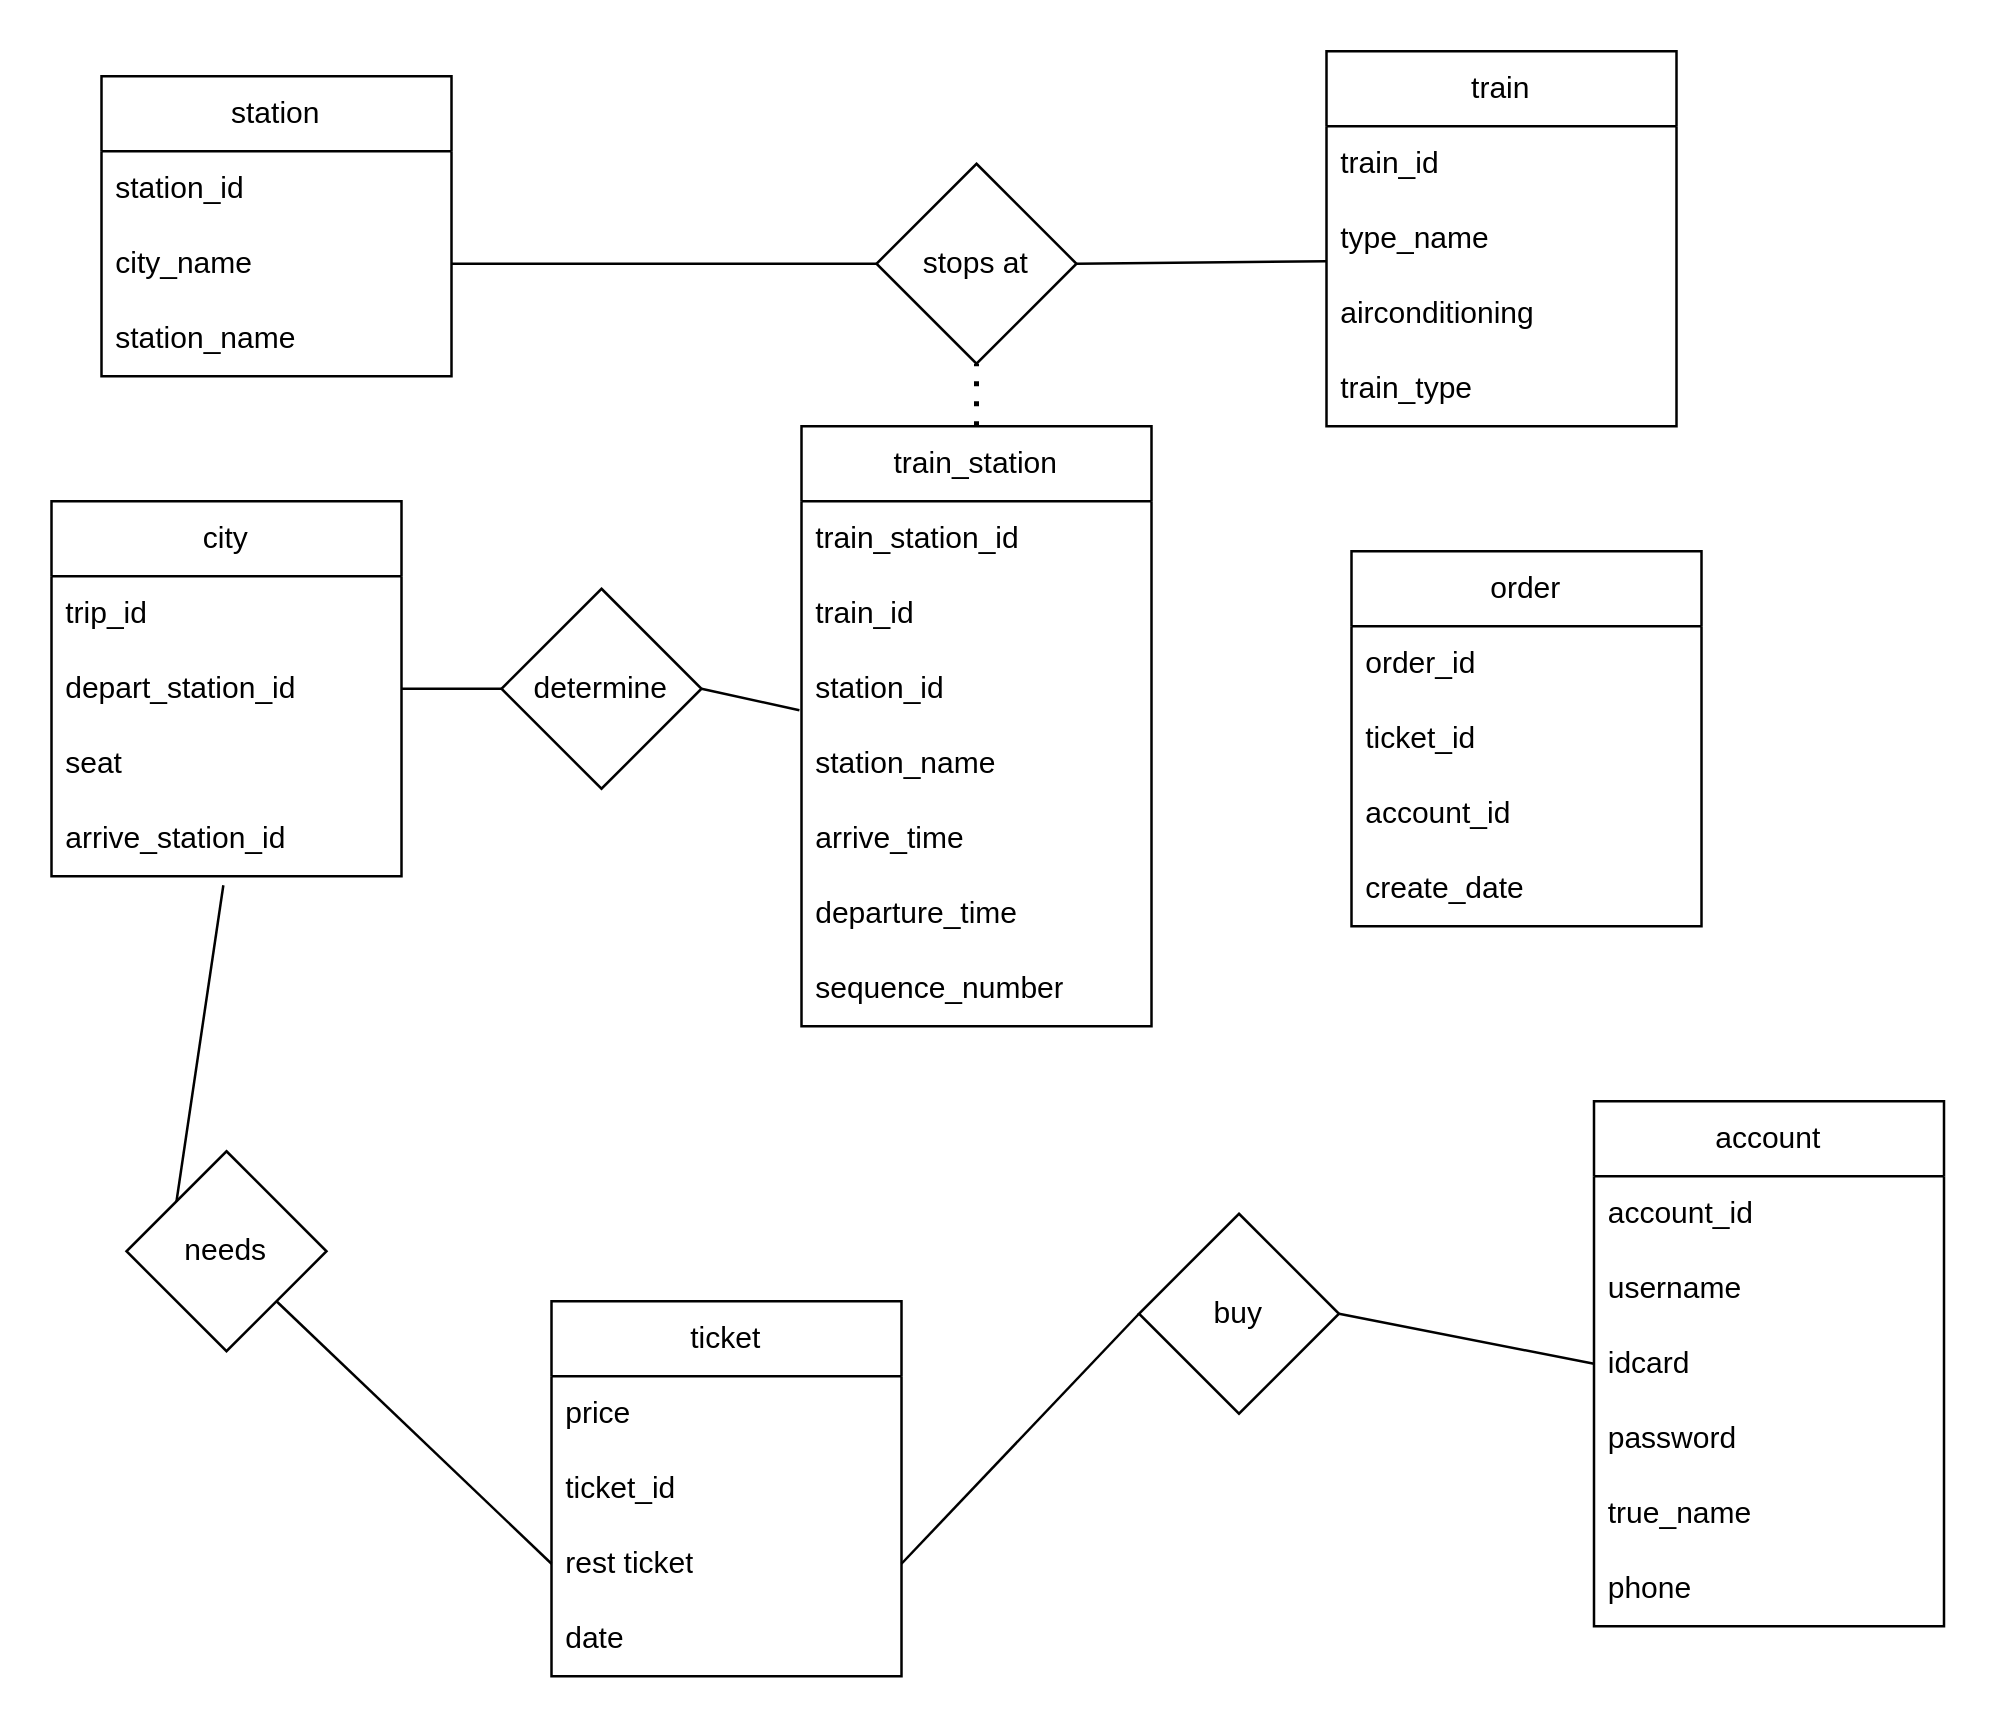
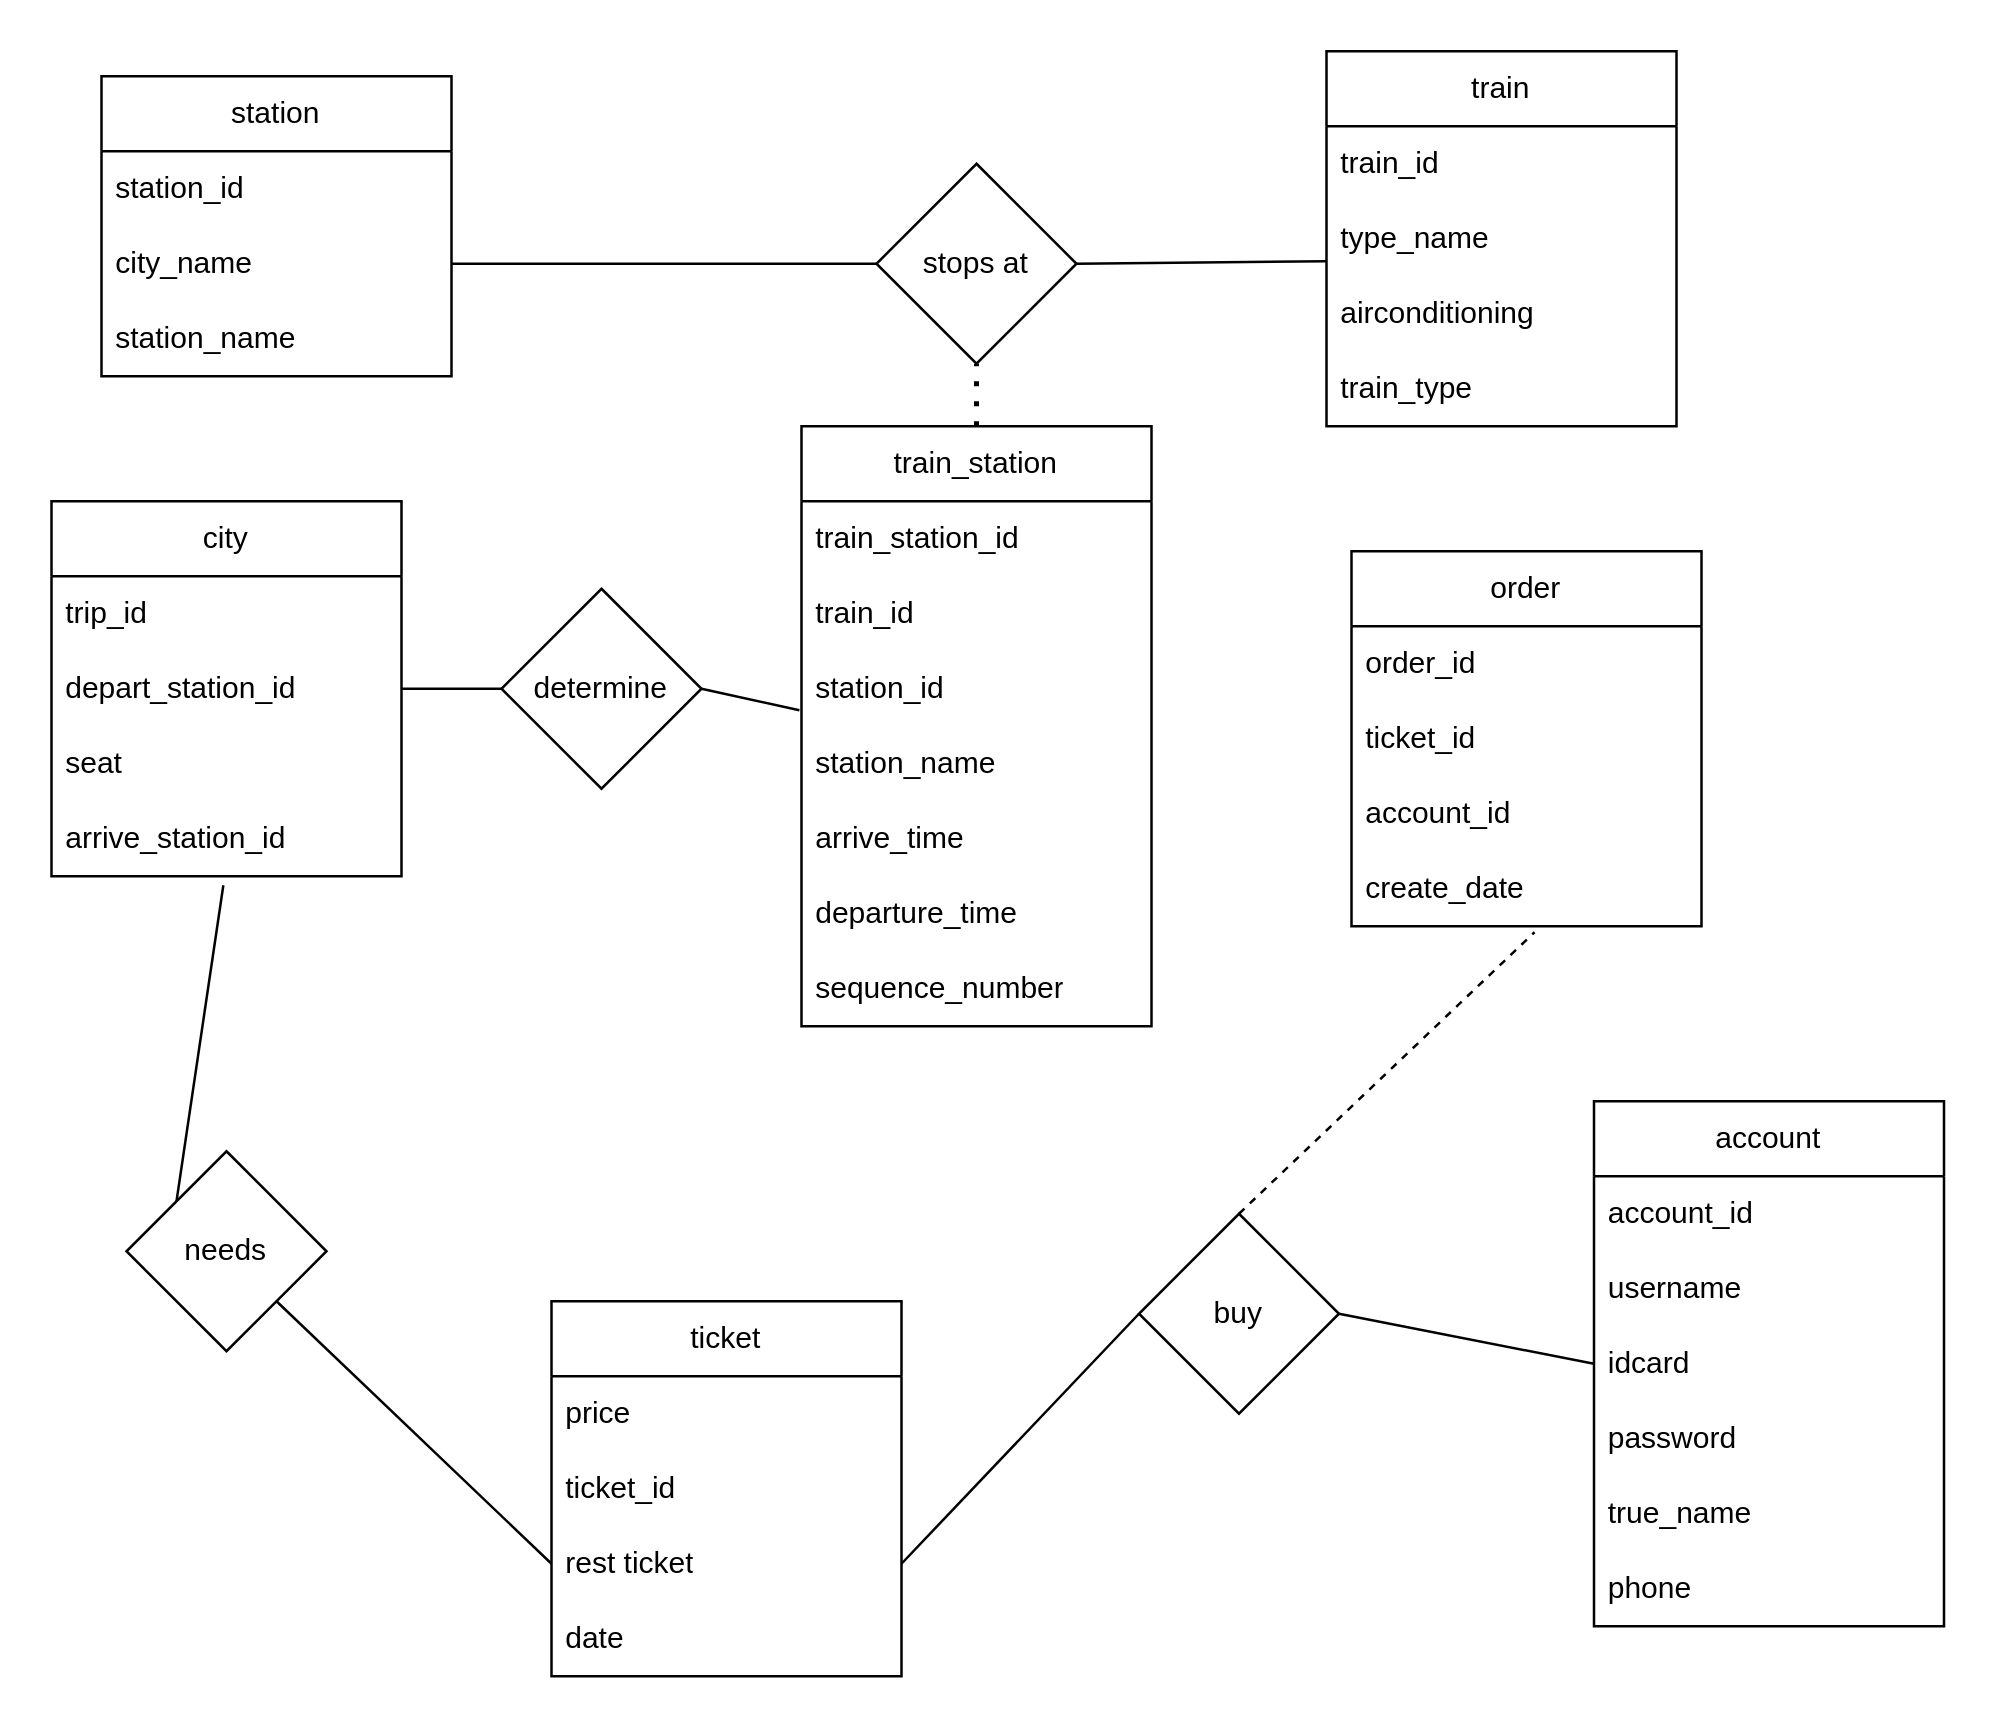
edge "create_date" -- "buy": added
